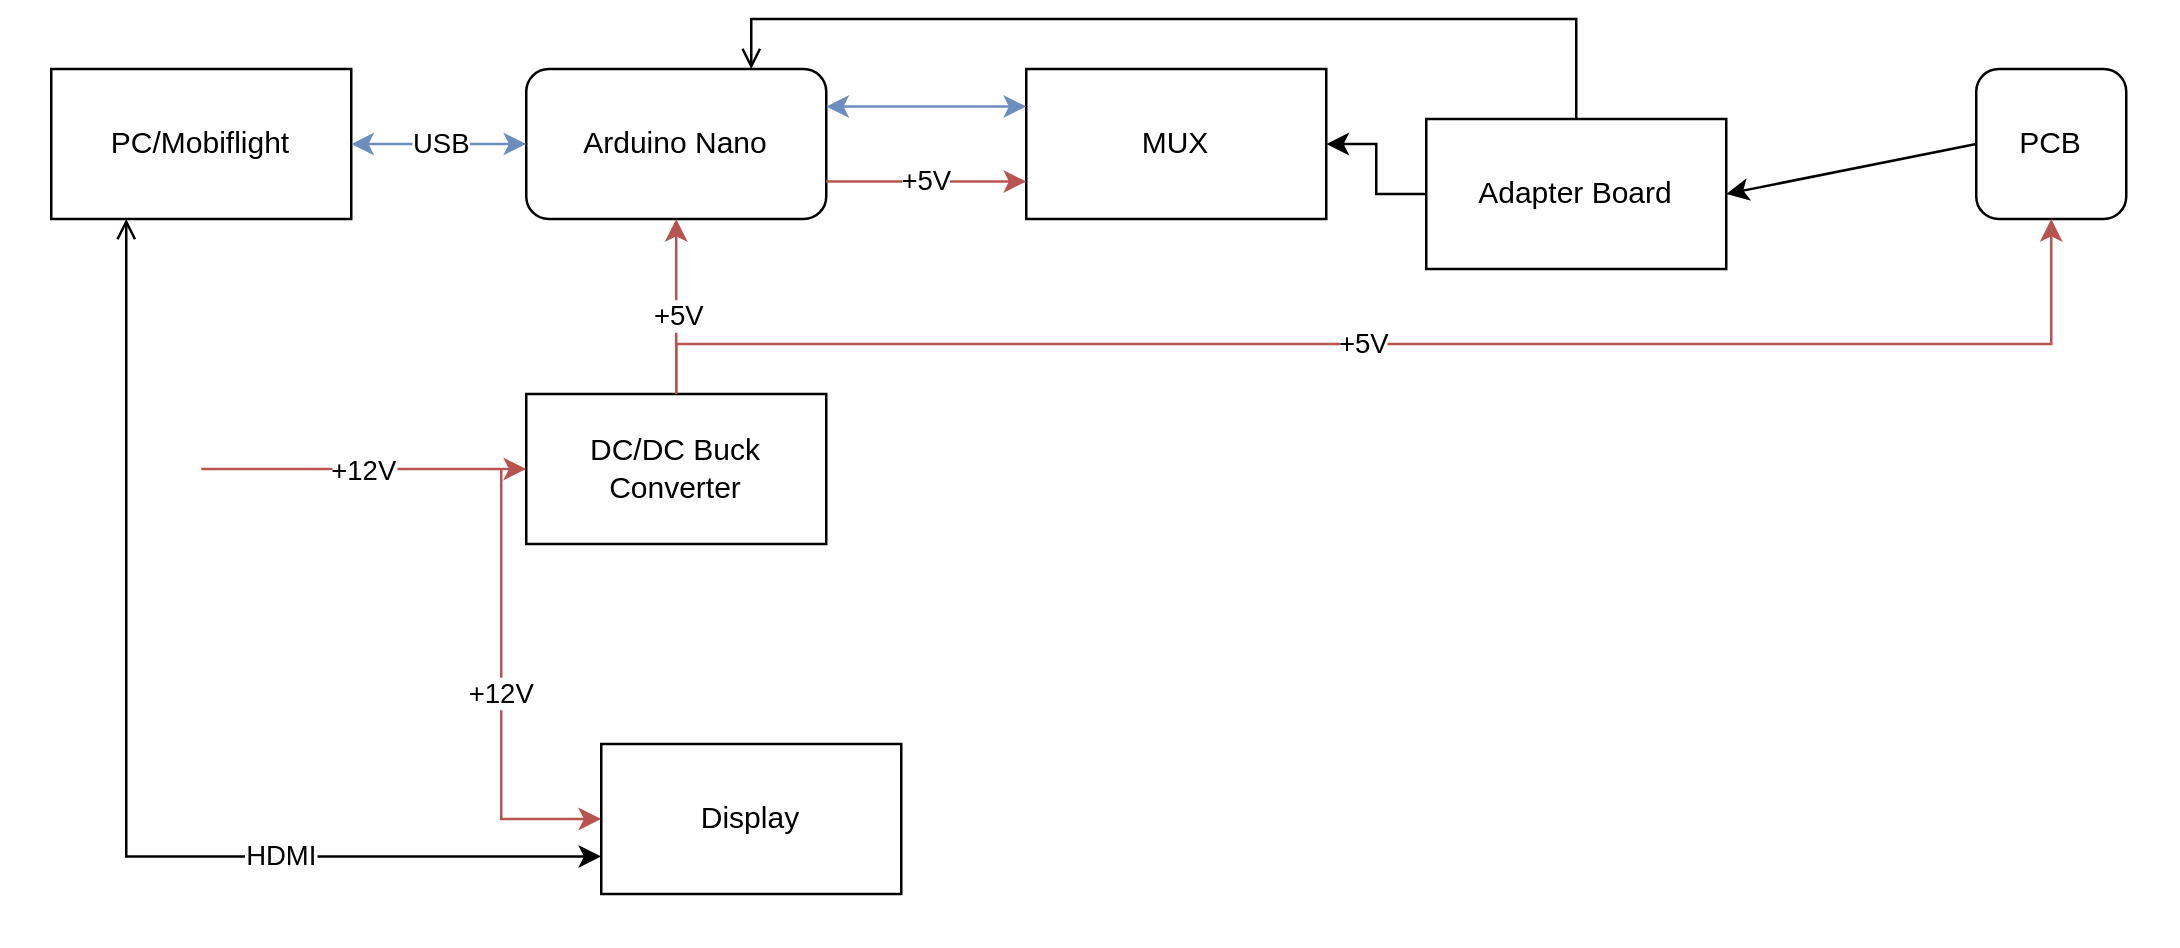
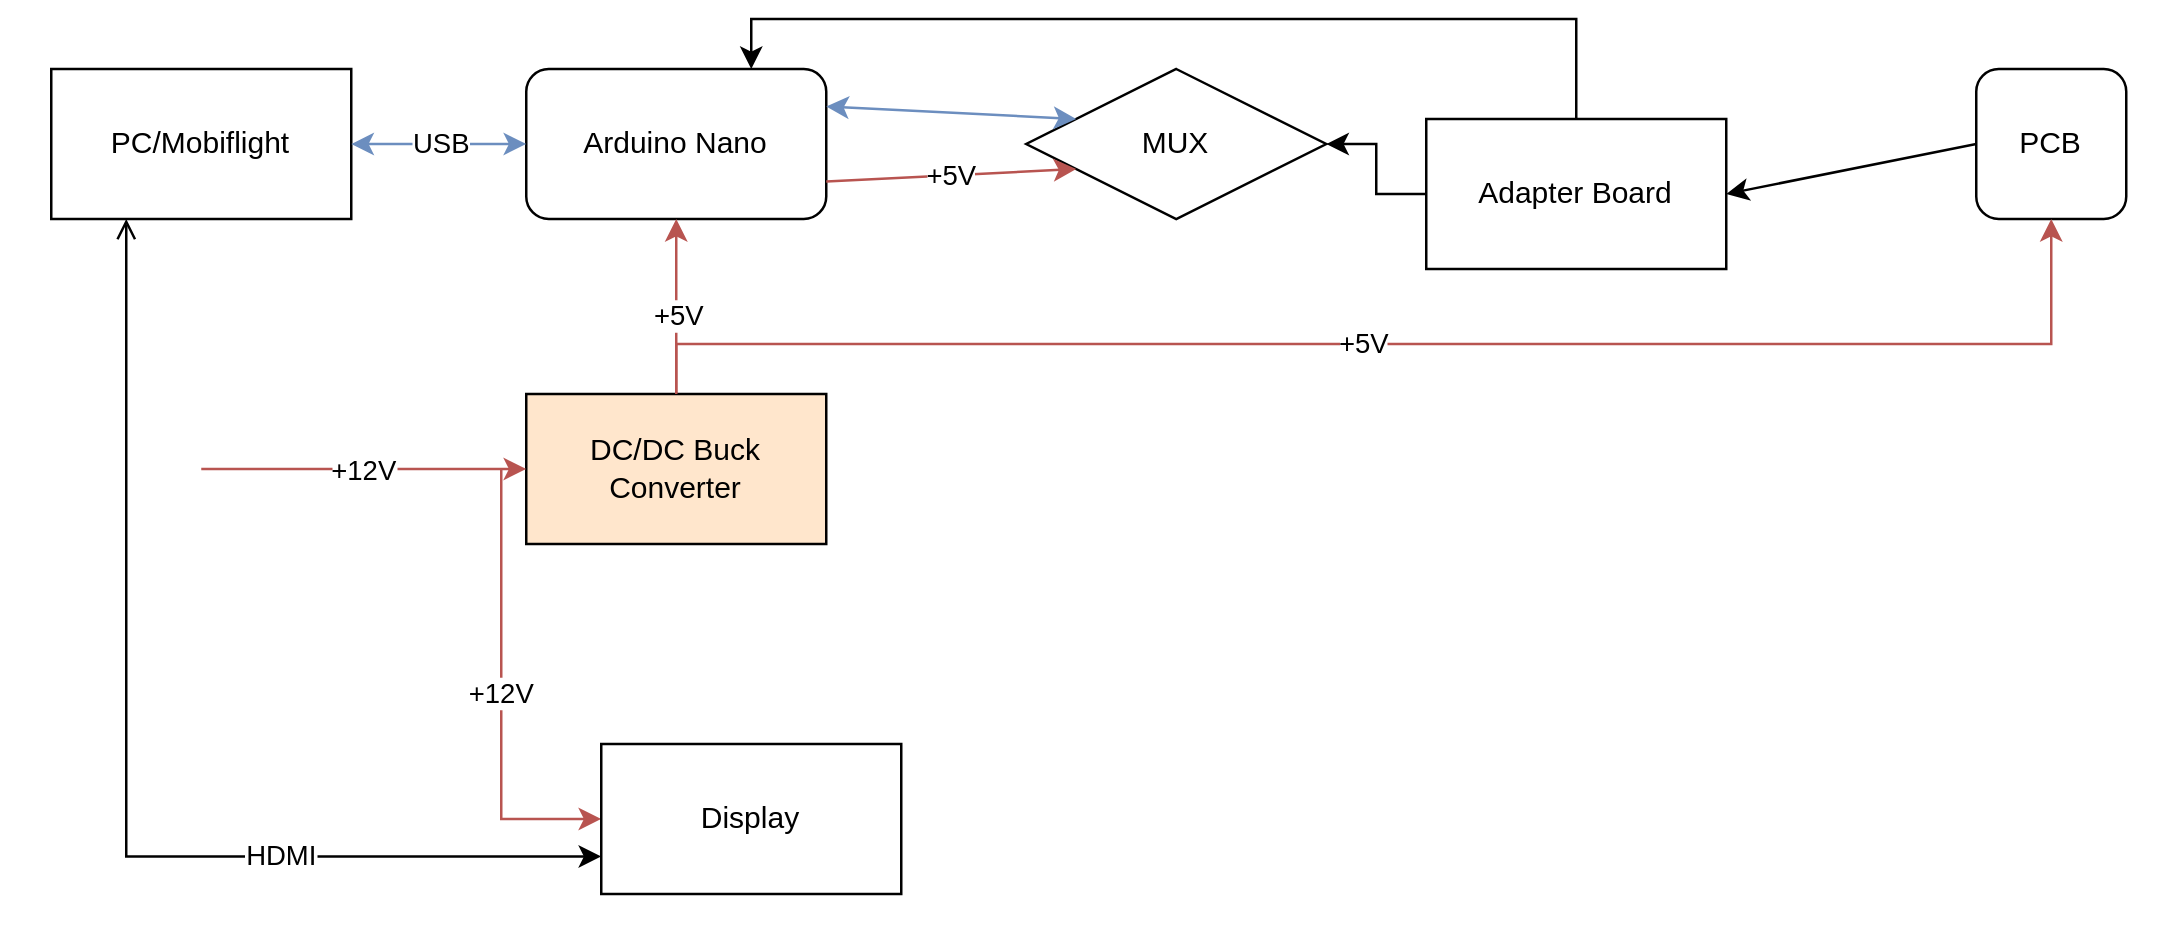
edge "Adapter Board" -> "Arduino Nano": arrowhead open -> classic
node "MUX": shape rectangle -> diamond
node "DC/DC Buck Converter": fillcolor #ffffff -> #ffe6cc
